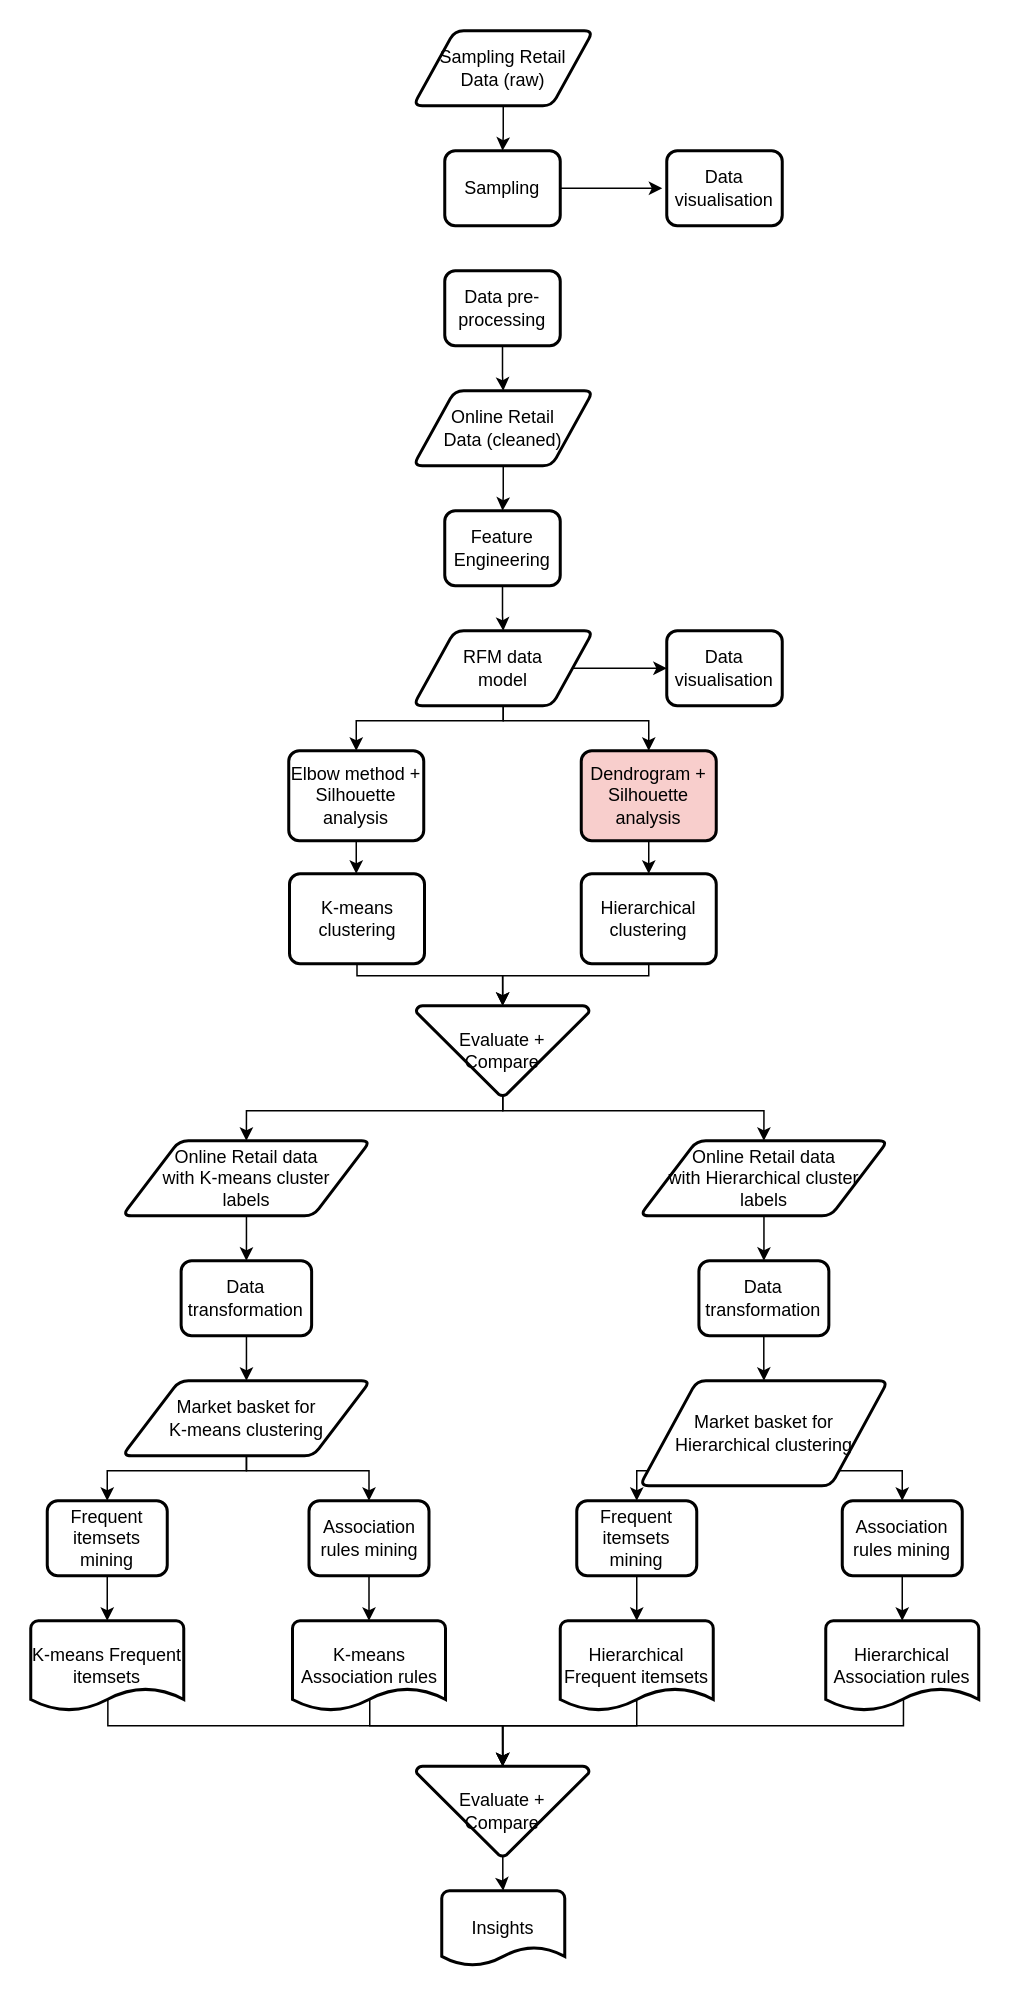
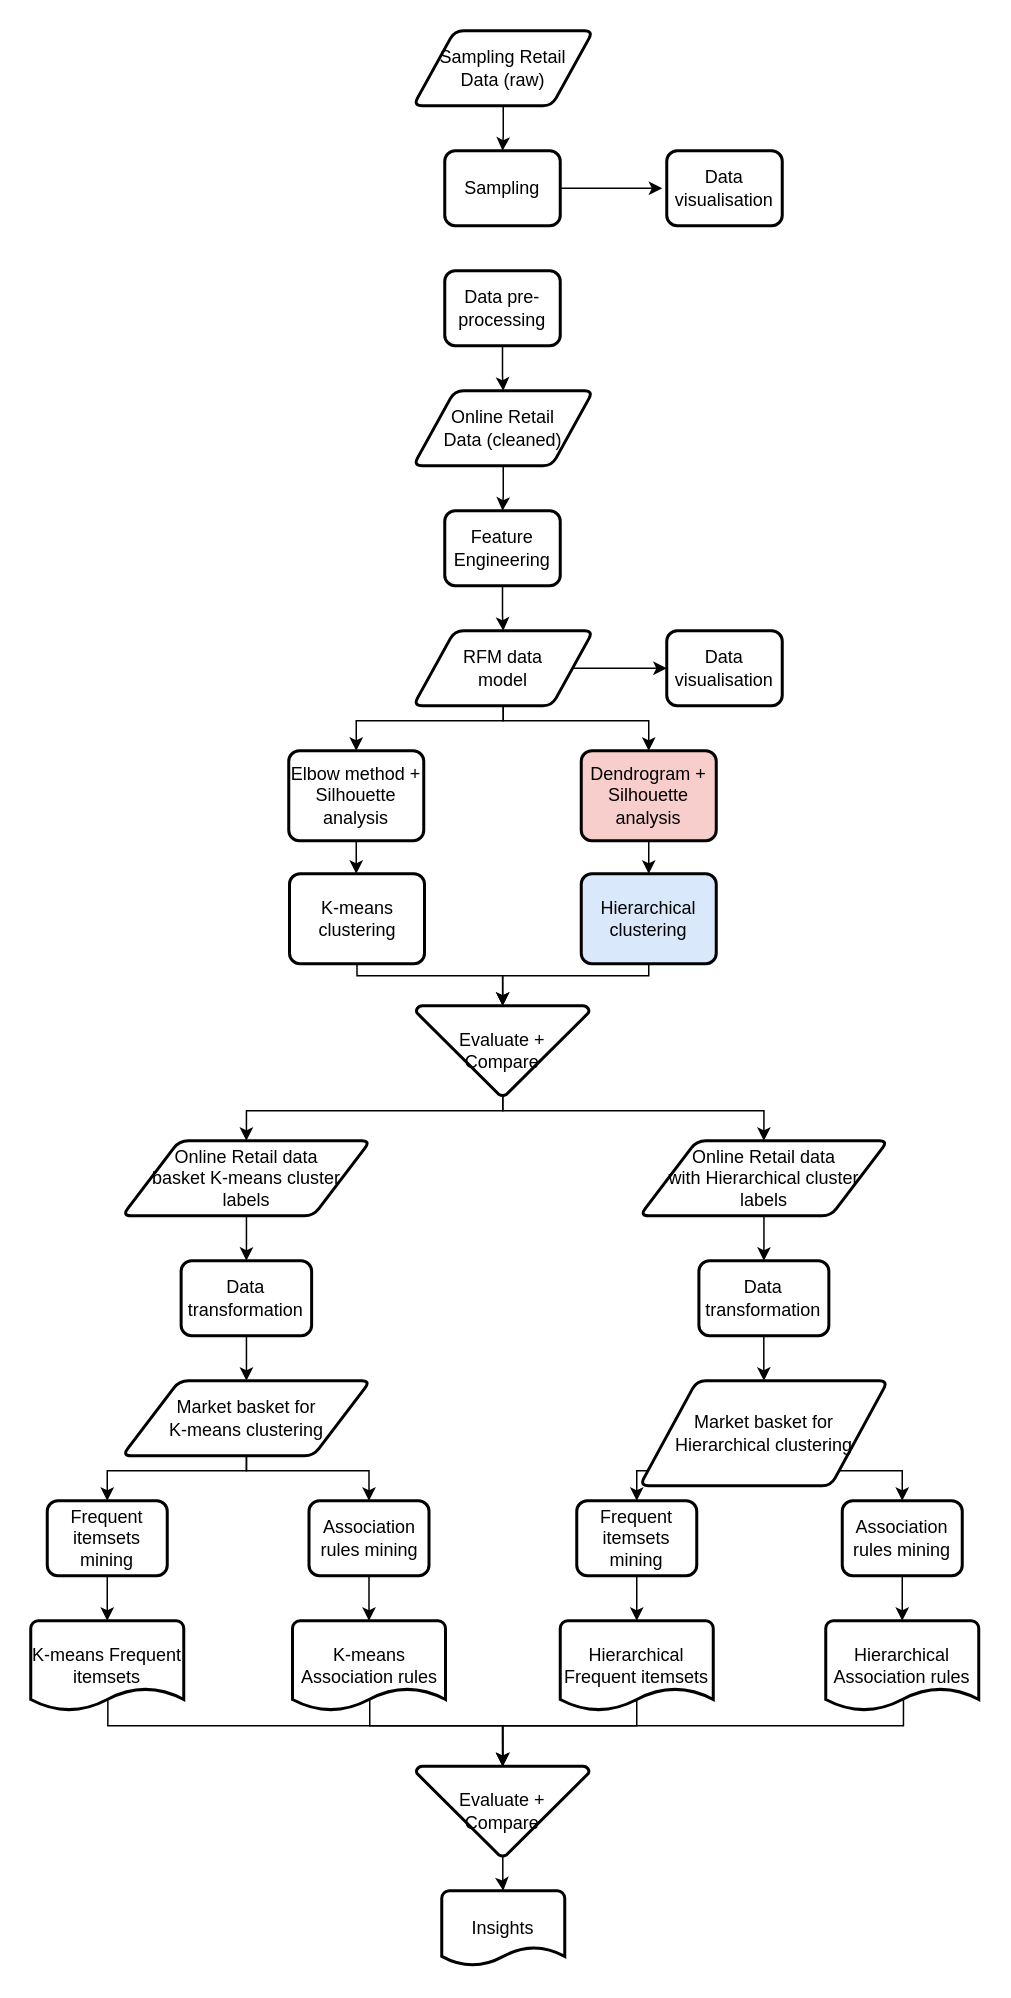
node "Hierarchical clustering": fillcolor #ffffff -> #dae8fc
node "Online Retail data with K-means cluster labels": label "Online Retail data with K-means cluster labels" -> "Online Retail data basket K-means cluster labels"
